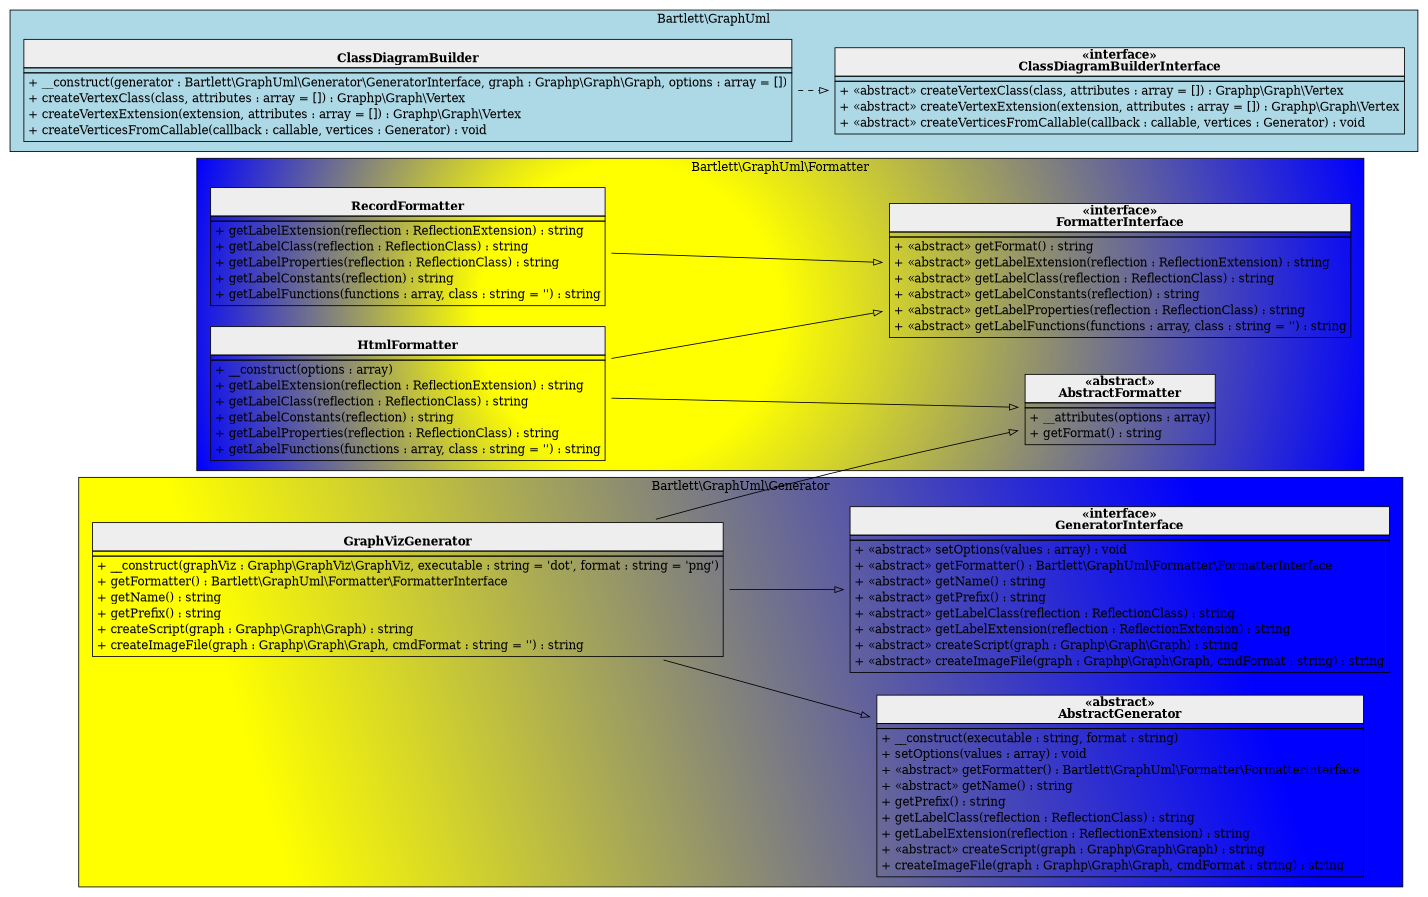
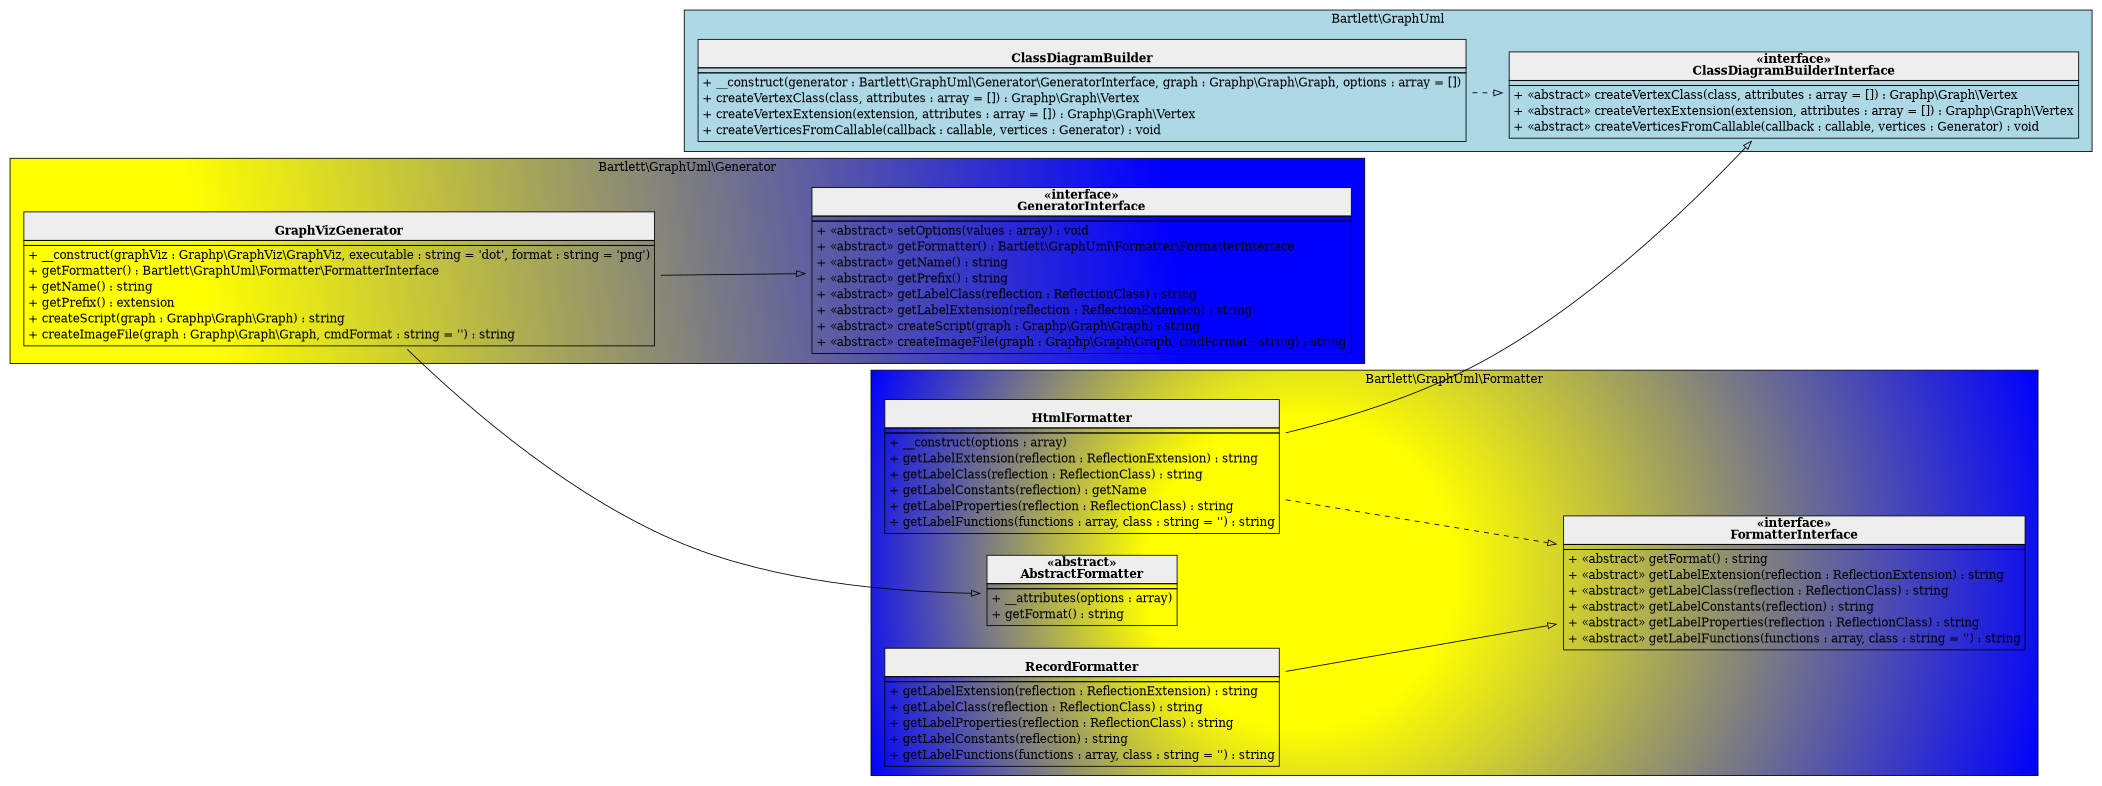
edge "HtmlFormatter" -> "FormatterInterface": style filled -> dashed
edge "HtmlFormatter" -> "AbstractFormatter": now "HtmlFormatter" -> "ClassDiagramBuilderInterface"
node "HtmlFormatter": text "+ getLabelConstants(reflection) : string" -> "+ getLabelConstants(reflection) : getName"
node "GraphVizGenerator": text "+ getPrefix() : string" -> "+ getPrefix() : extension"
node "AbstractGenerator": removed
